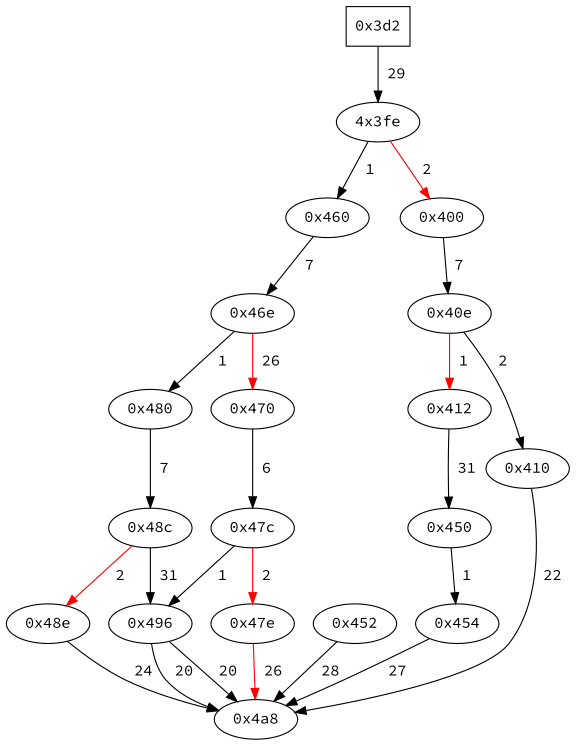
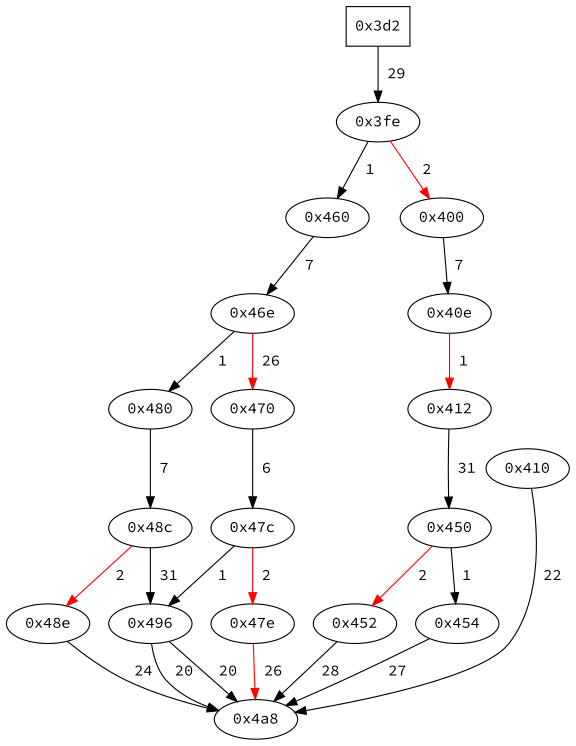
node "4x3fe": label "4x3fe" -> "0x3fe"
edge "0x40e" -> "0x410": removed, label "2"
edge "0x450" -> "0x452": added, label "2"
